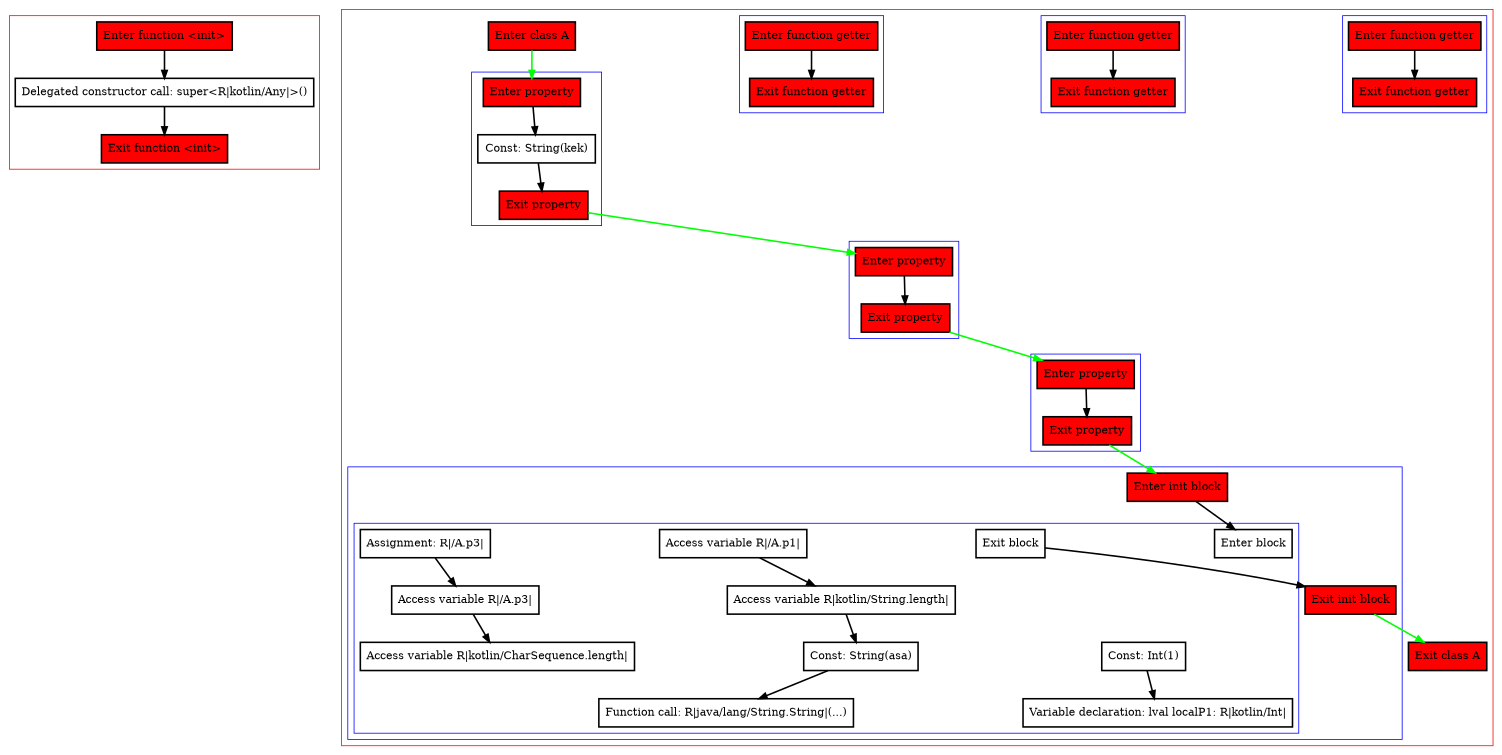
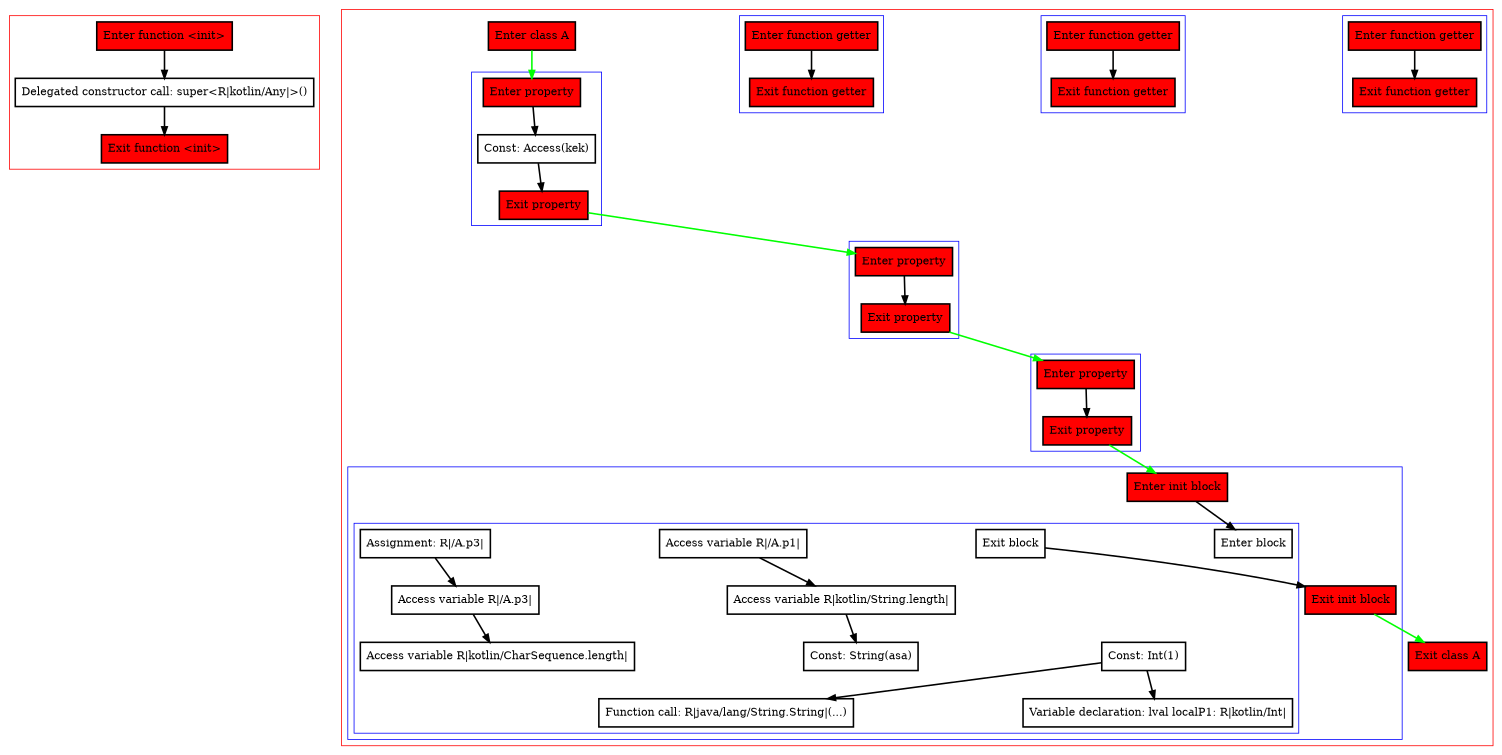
node "Const: String(kek)": label "Const: String(kek)" -> "Const: Access(kek)"
edge "Const: String(asa)" -> "Function call: R|java/lang/String.String|(...)": now "Const: Int(1)" -> "Function call: R|java/lang/String.String|(...)"
